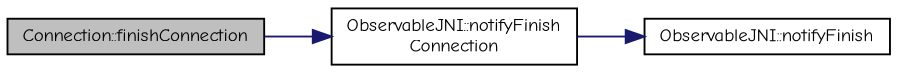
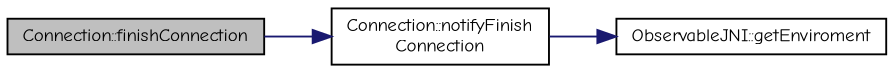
node "ObservableJNI::notifyFinish Connection": label "ObservableJNI::notifyFinish Connection" -> "Connection::notifyFinish Connection"
node "ObservableJNI::notifyFinish": label "ObservableJNI::notifyFinish" -> "ObservableJNI::getEnviroment"
